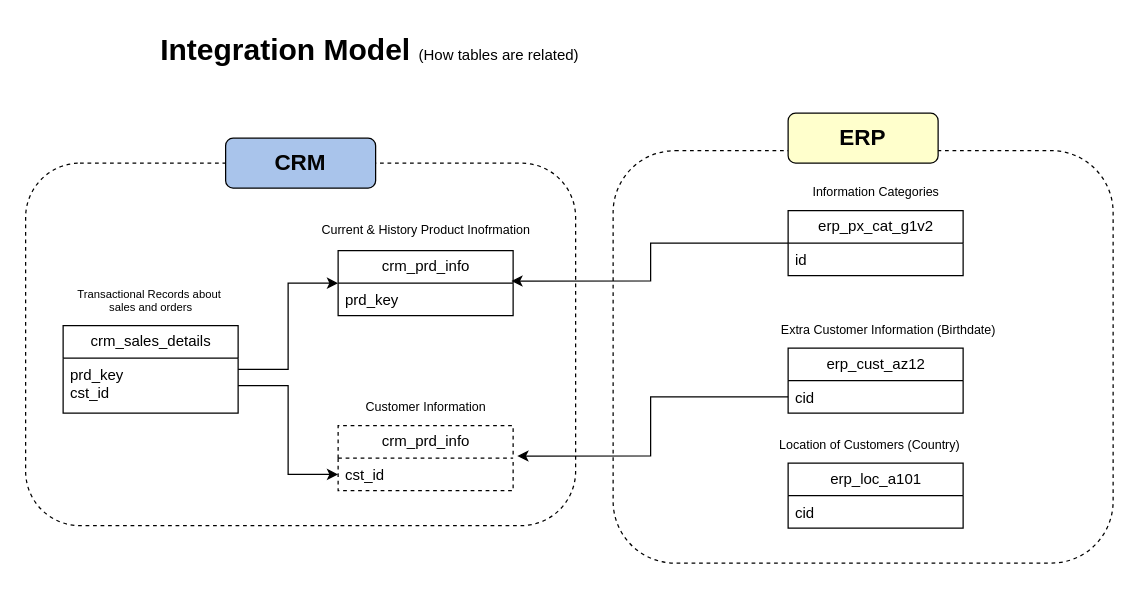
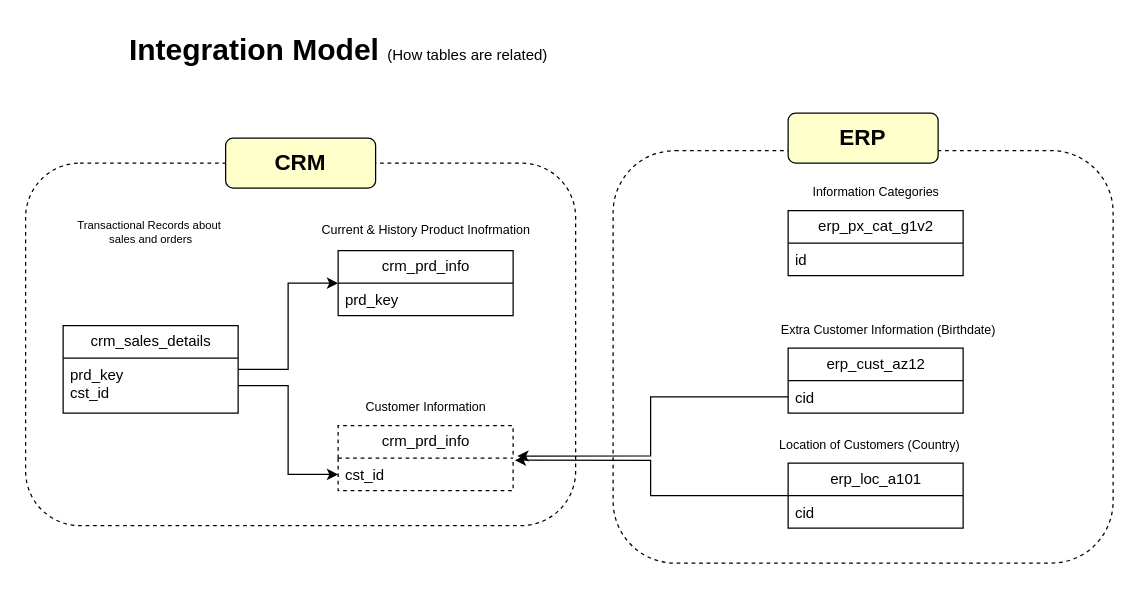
node "Integration Model (How tables are related)": moved (369, 51) -> (338, 51)
node "CRM": fillcolor #a9c4eb -> #ffffcc
edge "erp_px_cat_g1v2" -> "prd_key": removed
node "Transactional Records about sales and orders": moved (151, 301) -> (151, 232)
edge "erp_loc_a101" -> "cst_id": added
